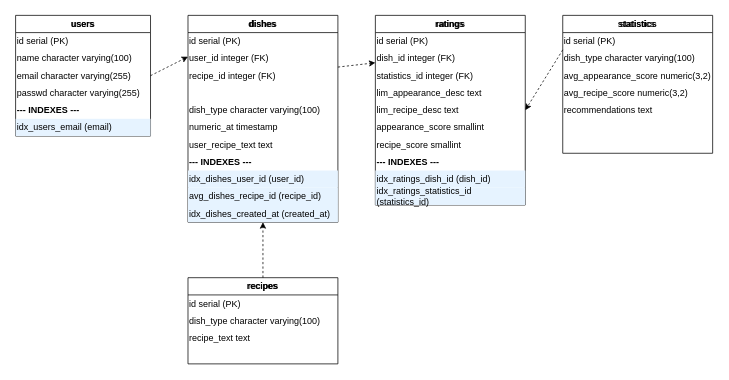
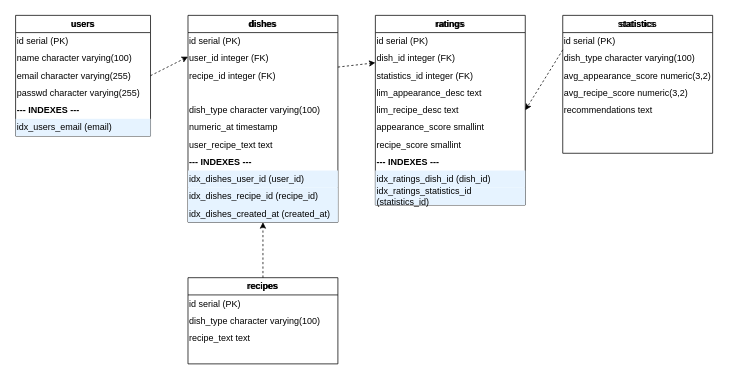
node "avg_dishes_recipe_id (recipe_id)": label "avg_dishes_recipe_id (recipe_id)" -> "idx_dishes_recipe_id (recipe_id)"
